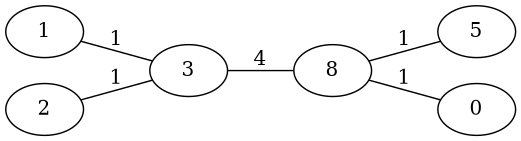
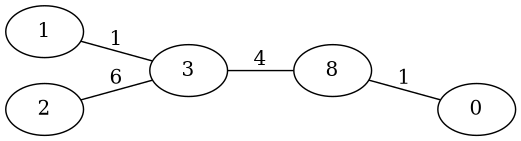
node "5": removed
edge "3" -- "2": label "1" -> "6"
